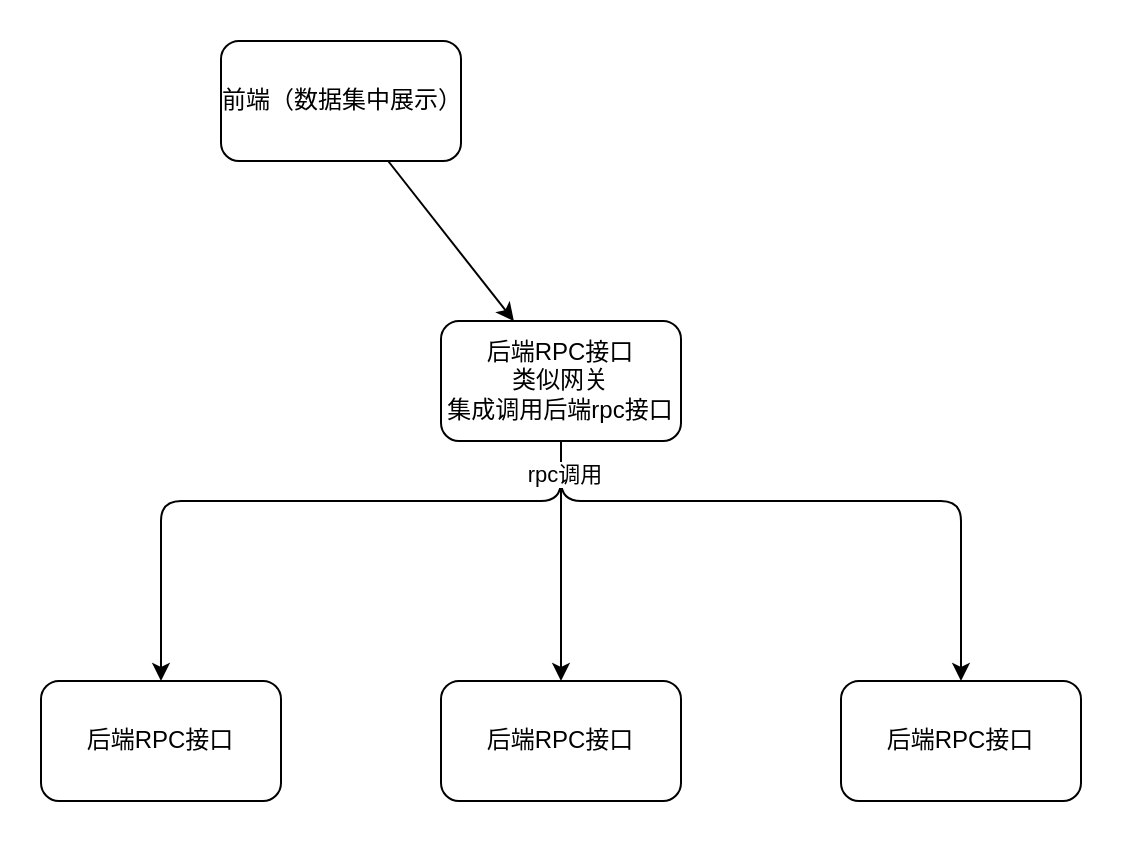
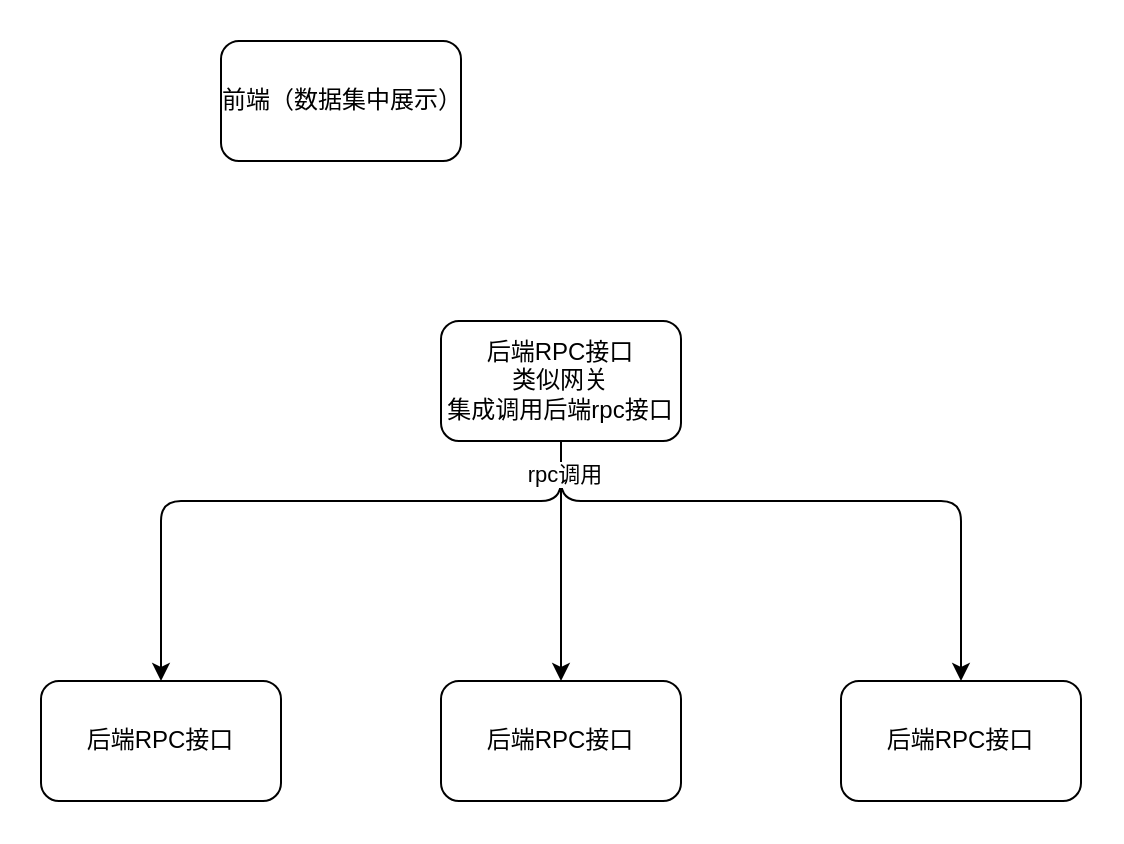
edge "前端（数据集中展示）" -> "后端RPC接口 类似网关 集成调用后端rpc接口": removed
